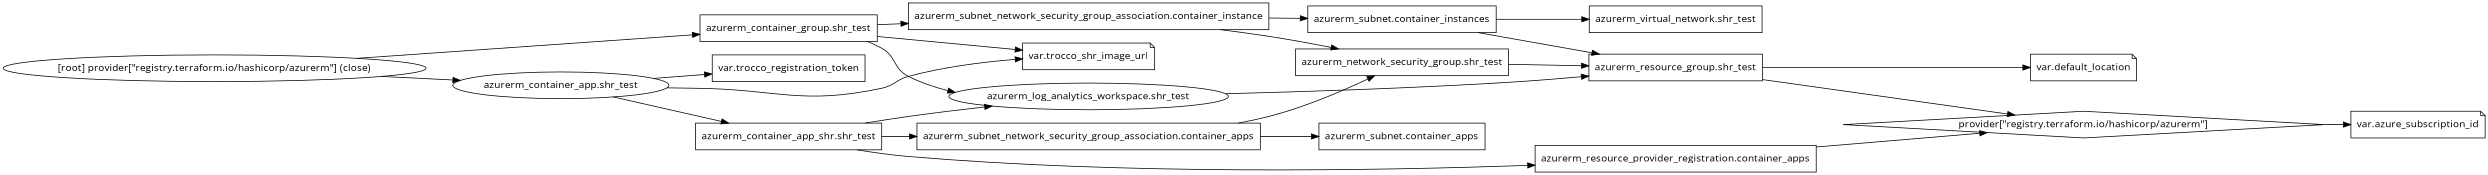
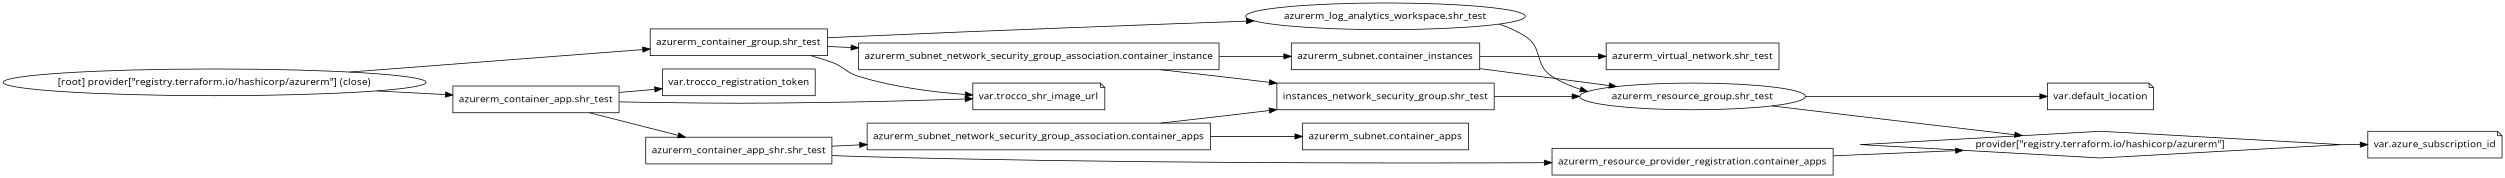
node "azurerm_network_security_group.shr_test": label "azurerm_network_security_group.shr_test" -> "instances_network_security_group.shr_test"
node "azurerm_resource_group.shr_test": shape box -> ellipse
node "azurerm_container_app.shr_test": shape ellipse -> box
edge "azurerm_container_app_shr.shr_test" -> "azurerm_log_analytics_workspace.shr_test": removed
